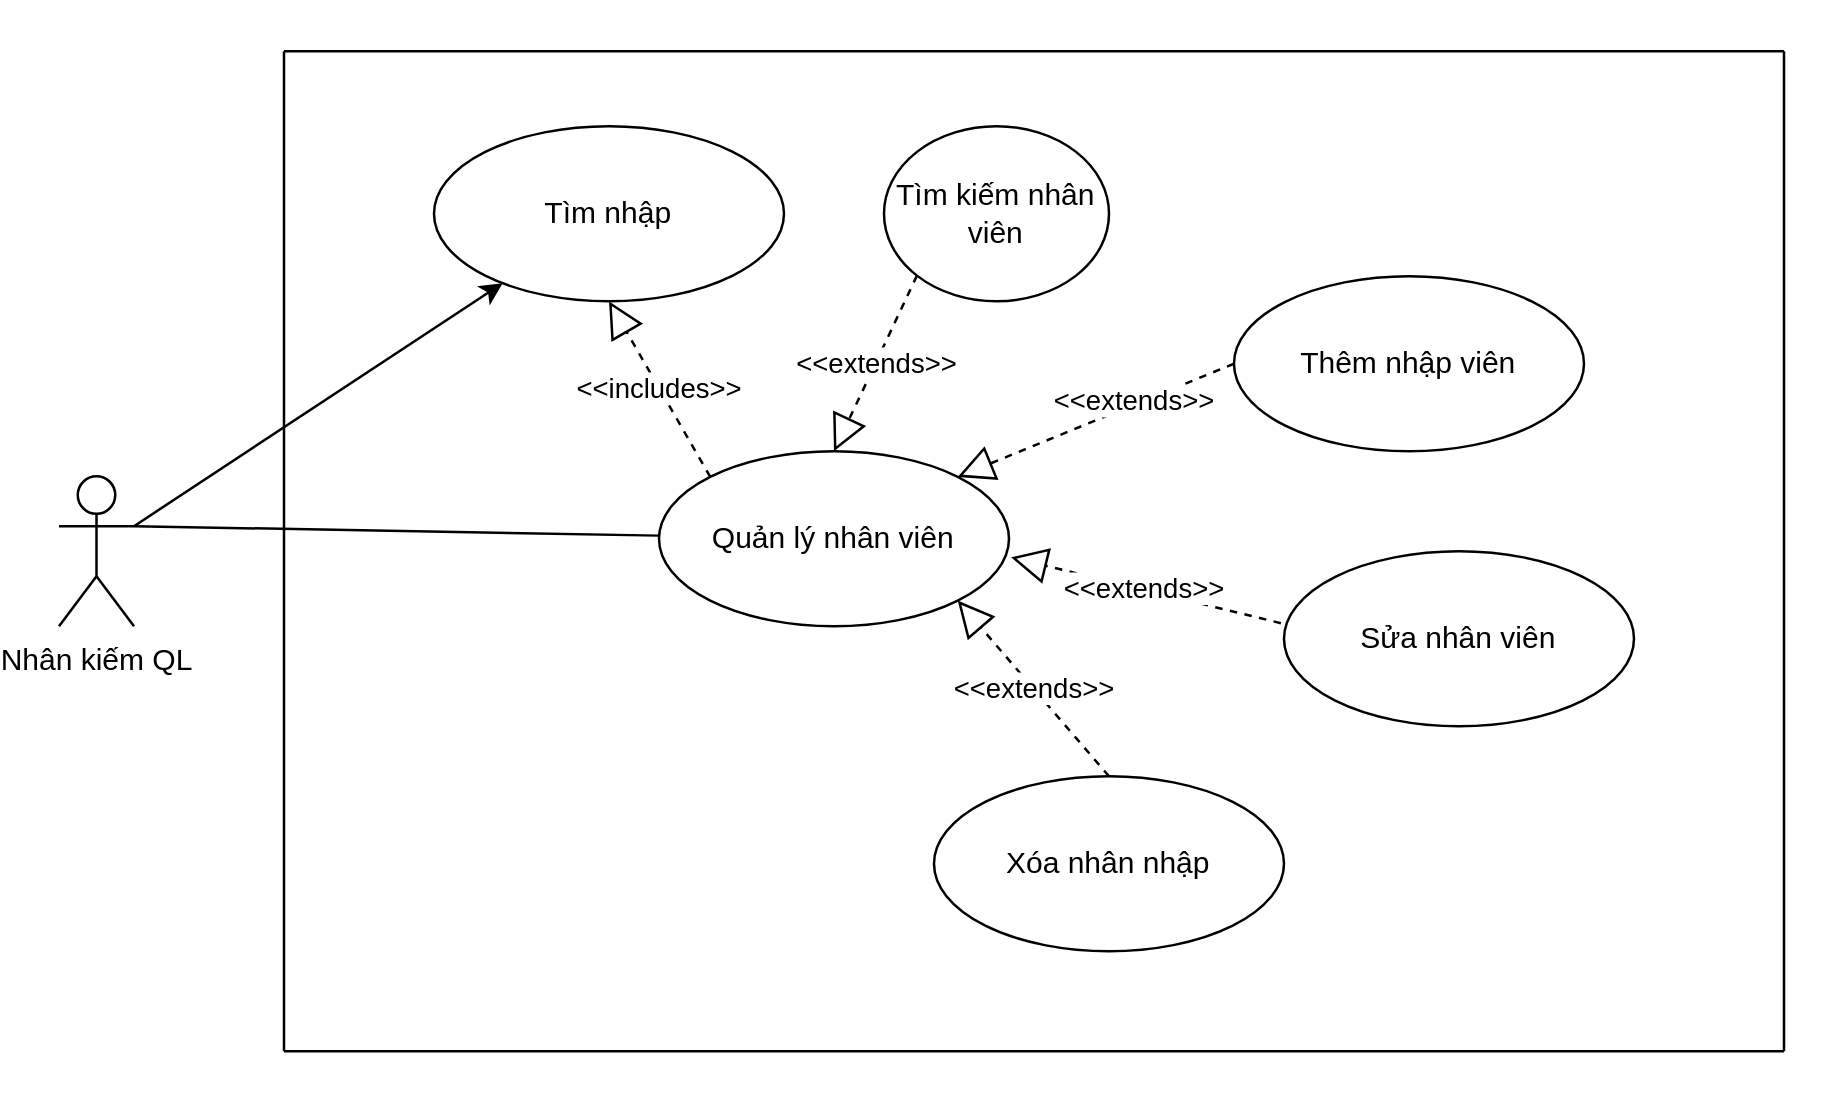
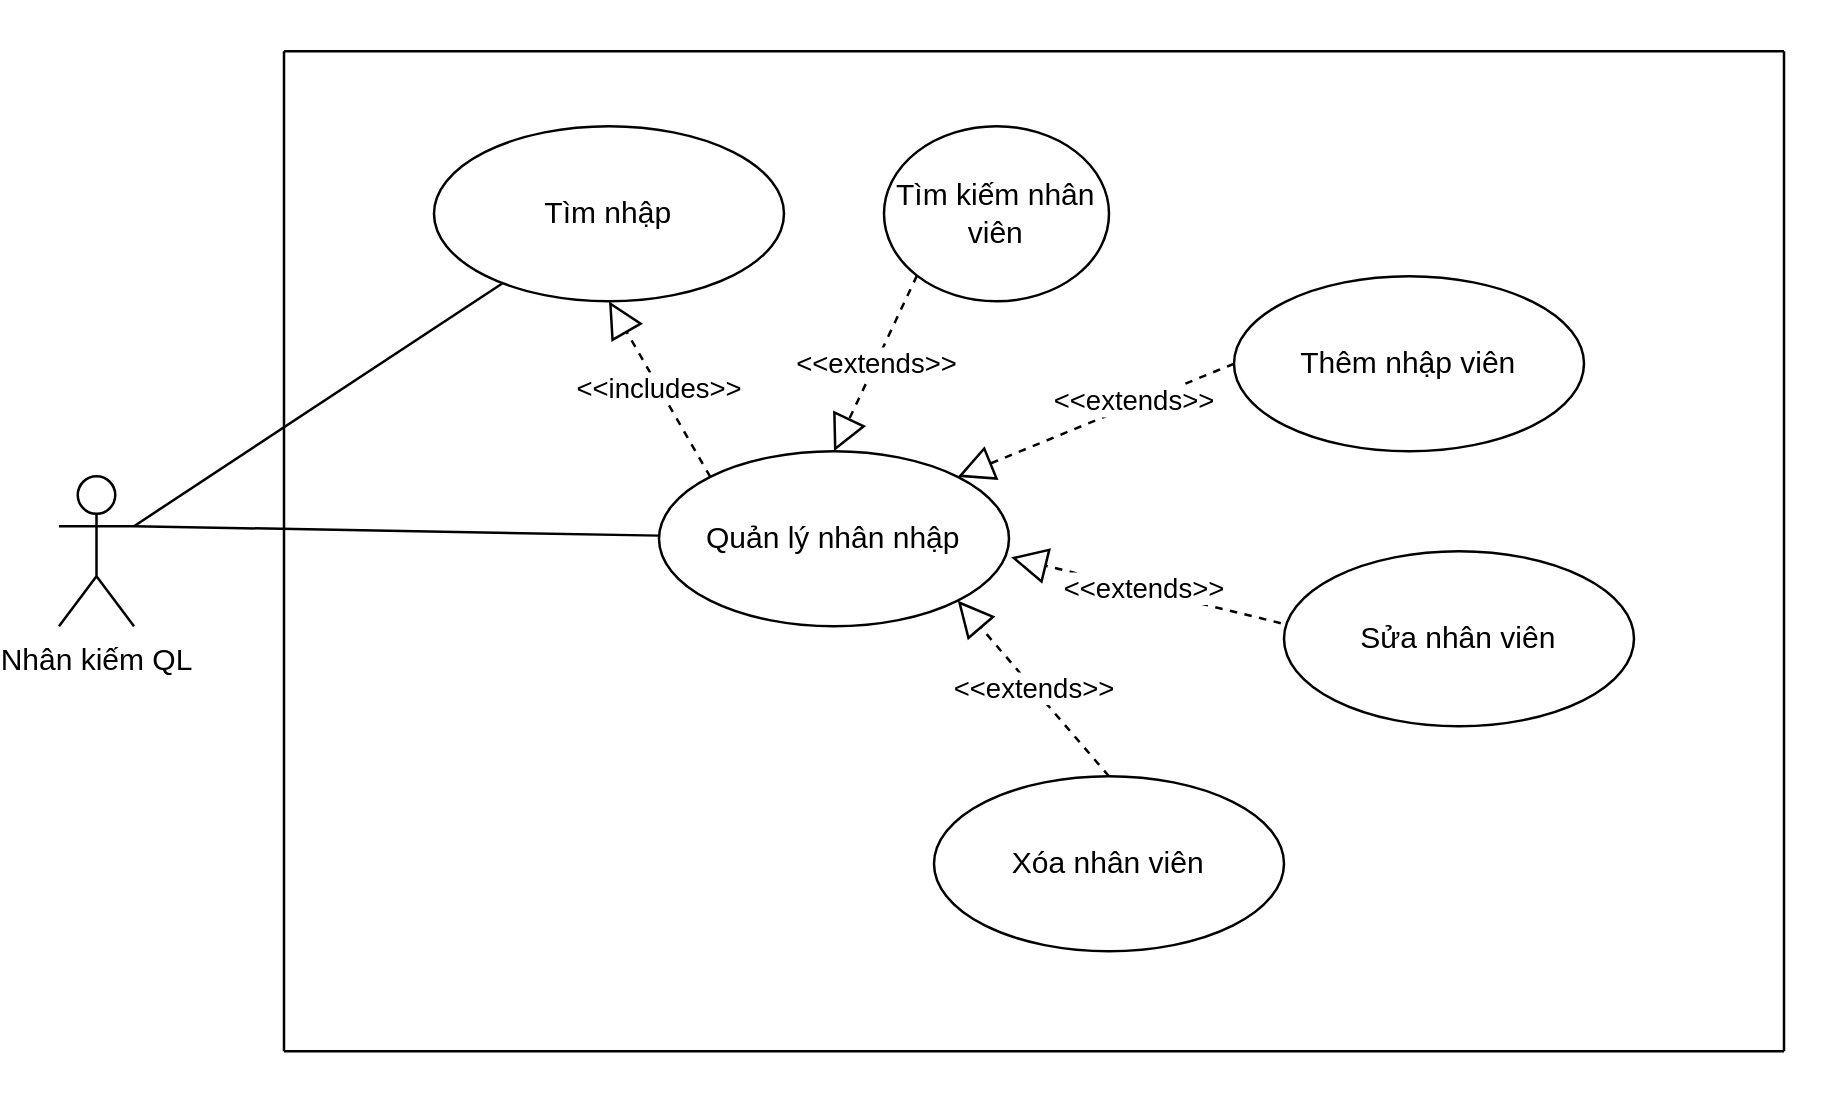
edge "Nhân kiếm QL" -> "Tìm nhập": arrowhead classic -> none
node "Quản lý nhân viên": label "Quản lý nhân viên" -> "Quản lý nhân nhập"
node "Xóa nhân nhập": label "Xóa nhân nhập" -> "Xóa nhân viên"
